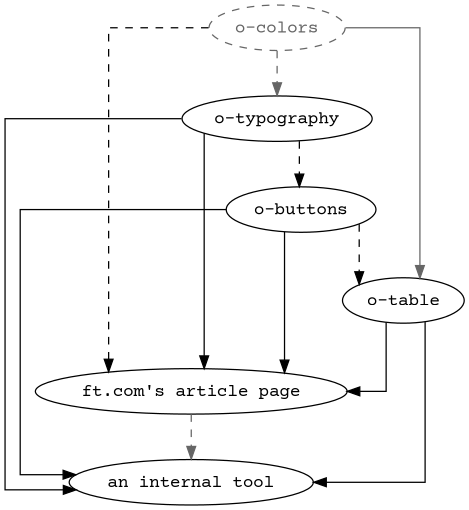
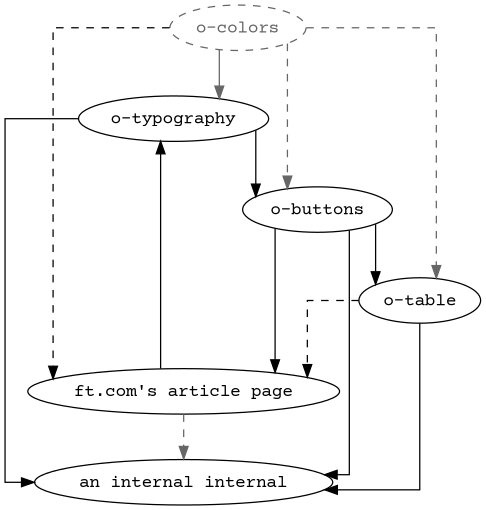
edge "o-colors" -> "o-typography": style dashed -> solid
edge "o-colors" -> "o-table": style solid -> dashed
edge "o-colors" -> "o-buttons": added
edge "o-typography" -> "o-buttons": style dashed -> solid
edge "o-typography" -> "ft.com's article page": reversed
edge "o-buttons" -> "o-table": style dashed -> solid
edge "o-table" -> "ft.com's article page": style solid -> dashed
node "an internal tool": label "an internal tool" -> "an internal internal"
